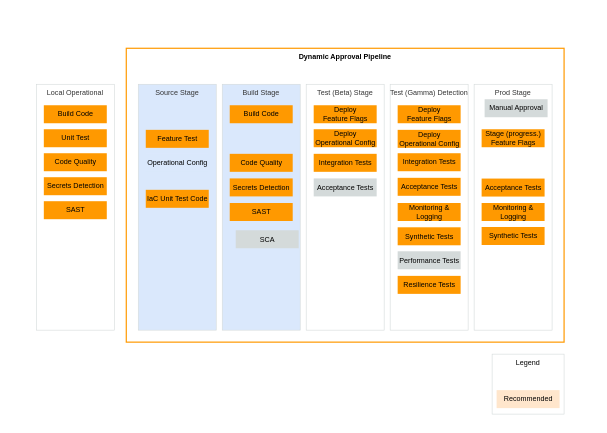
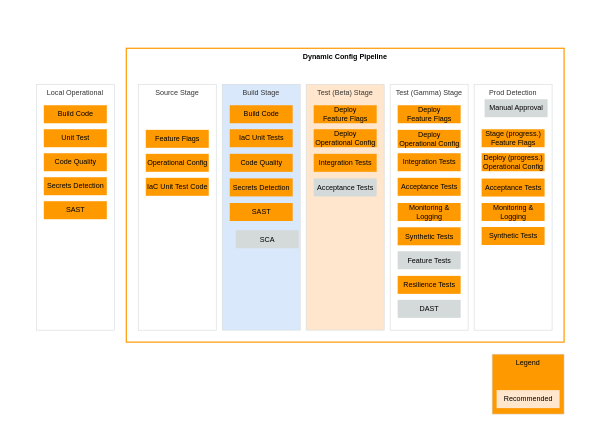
node "Dynamic Approval Pipeline": label "Dynamic Approval Pipeline" -> "Dynamic Config Pipeline"
node "Test (Gamma) Detection": label "Test (Gamma) Detection" -> "Test (Gamma) Stage"
node "Prod Stage": label "Prod Stage" -> "Prod Detection"
node "IaC Unit Tests": added
node "Feature Test": label "Feature Test" -> "Feature Flags"
node "Deploy (progress.) Operational Config": added
node "Operational Config": fillcolor #dae8fc -> #ff9900
node "IaC Unit Test Code": moved (177, 199) -> (177, 187)
node "Source Stage": fillcolor #dae8fc -> #ffffff
node "Test (Beta) Stage": fillcolor #ffffff -> #ffe6cc
node "Performance Tests": label "Performance Tests" -> "Feature Tests"
node "DAST": added
node "Legend": fillcolor #ffffff -> #ff9900
